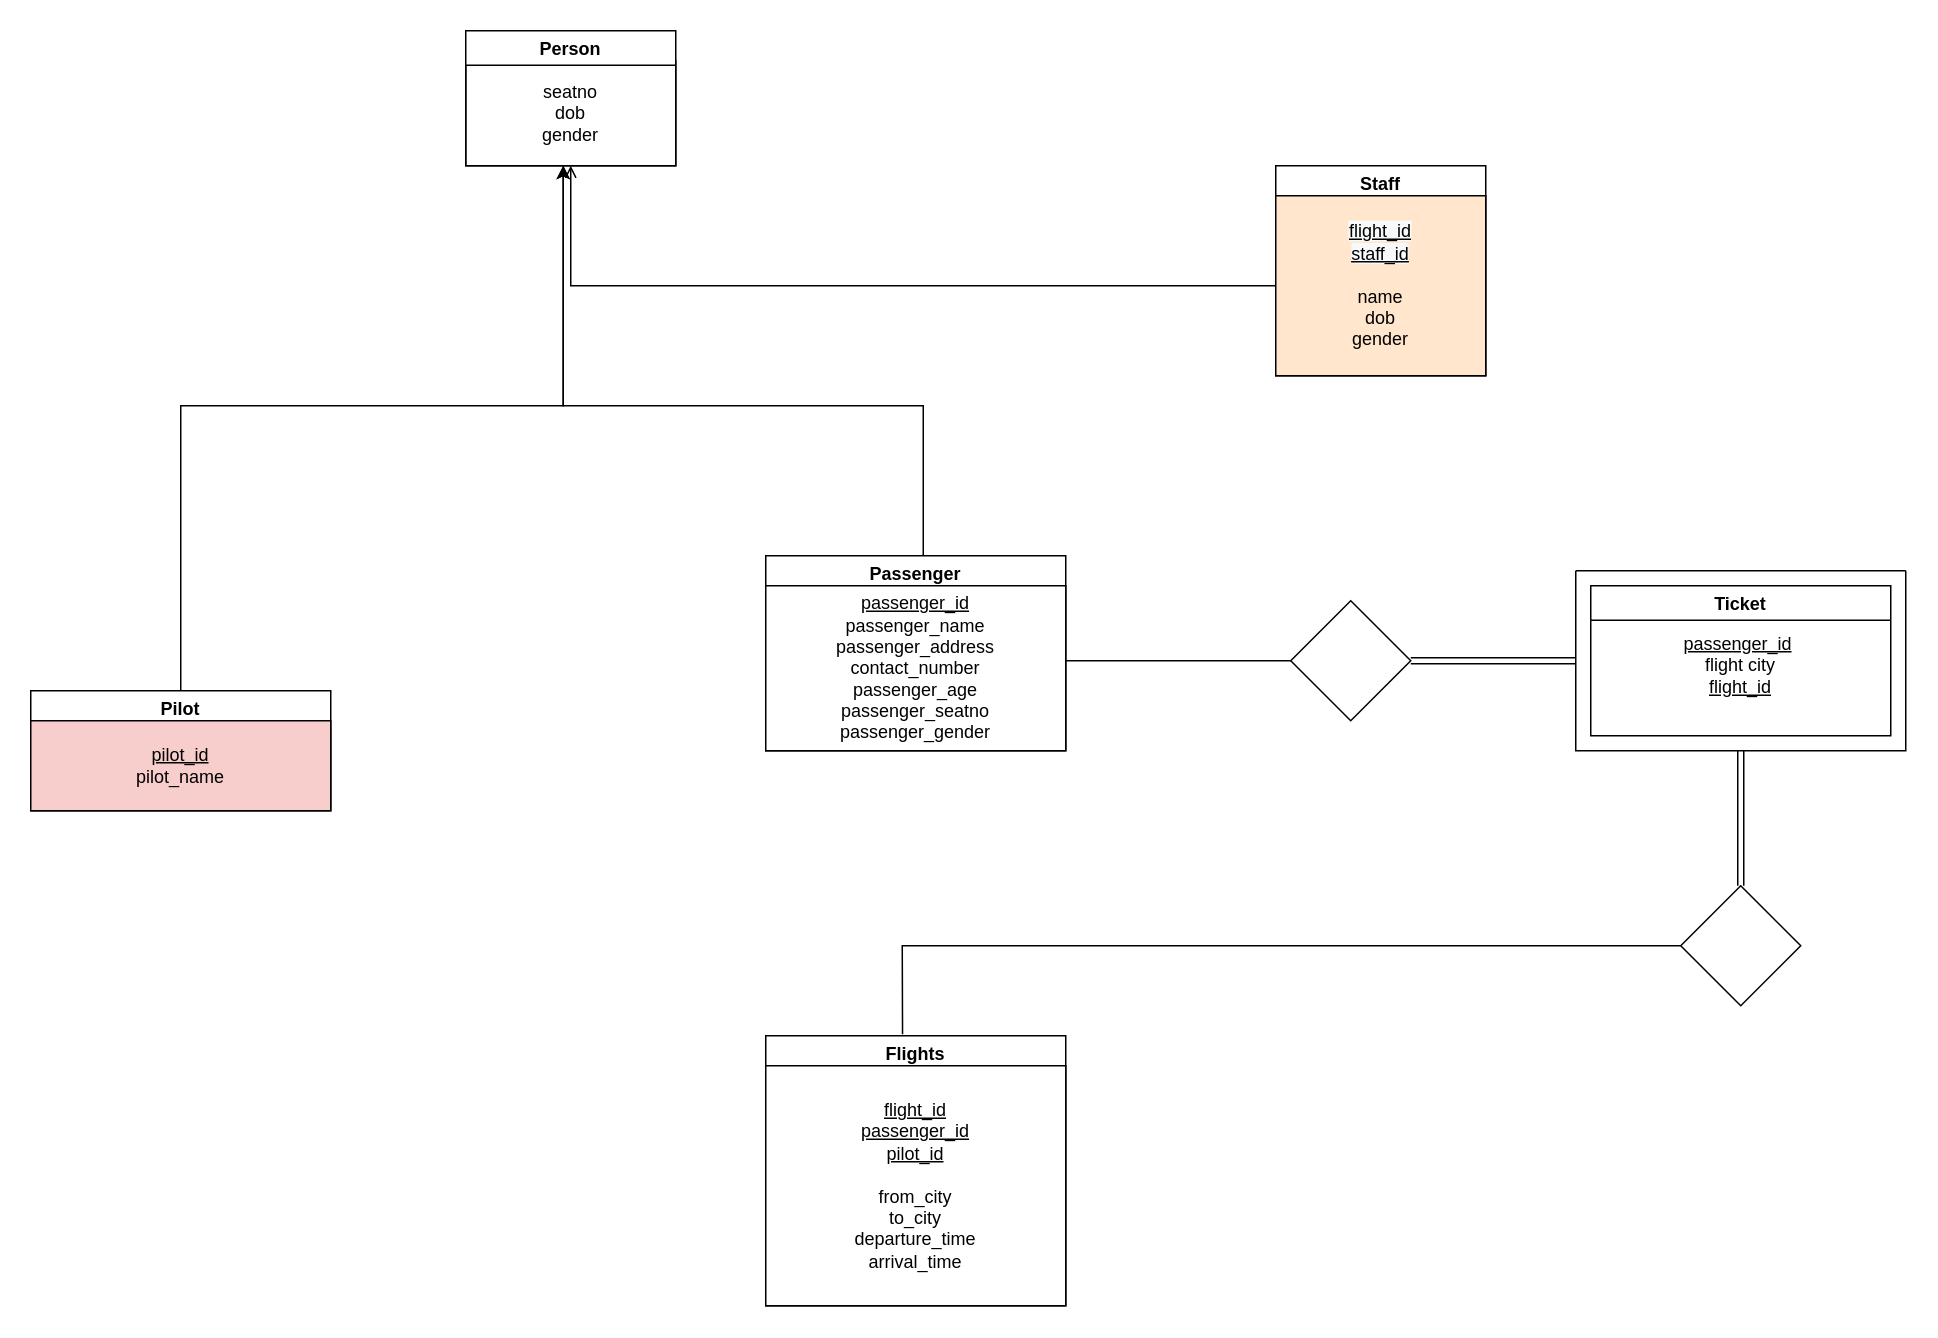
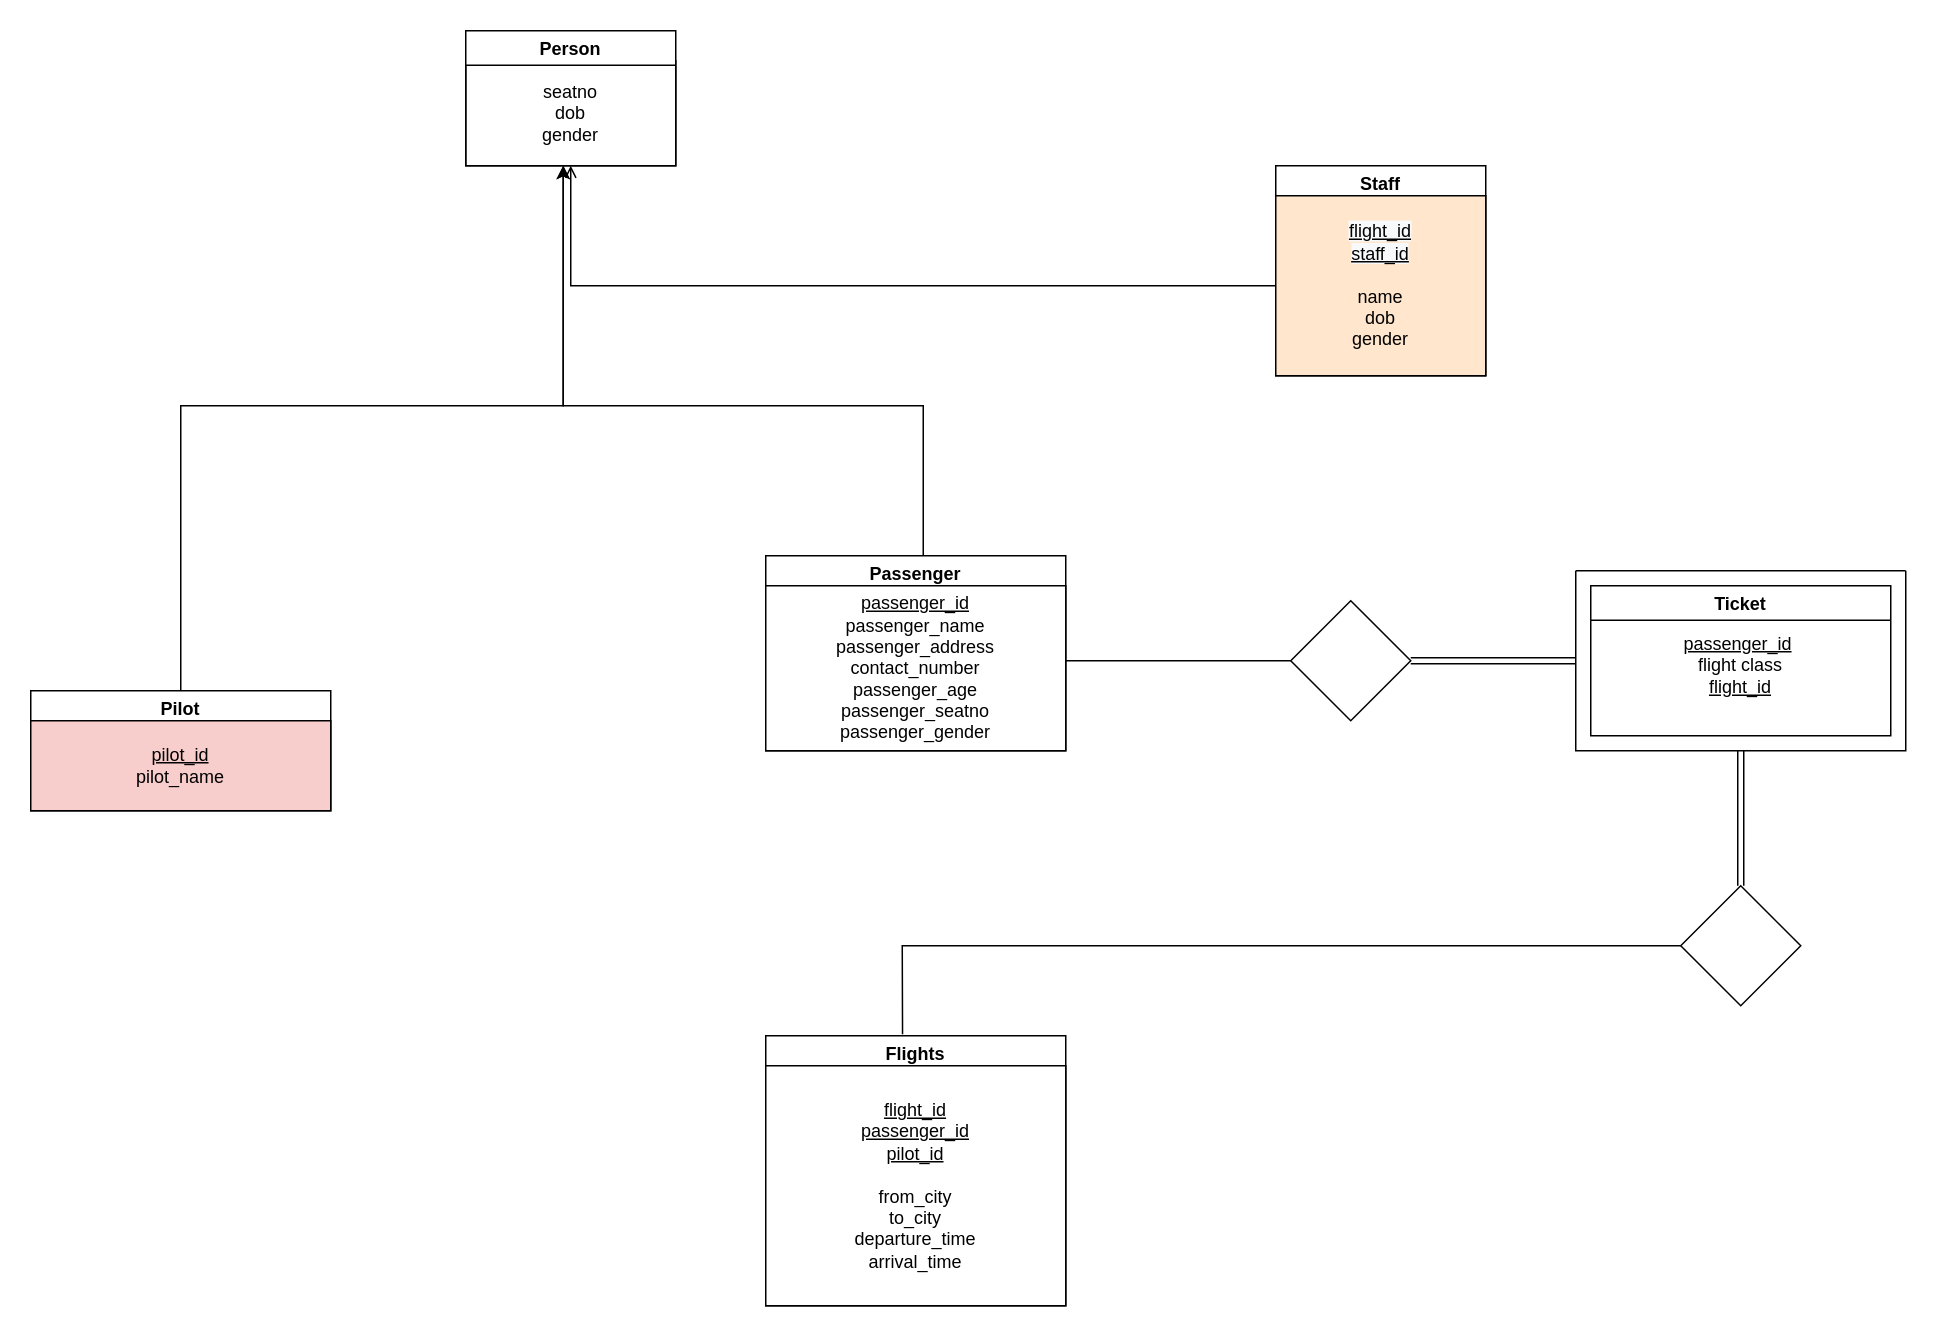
node "passenger_id flight city flight_id": label "passenger_id flight city flight_id" -> "passenger_id flight class flight_id"
